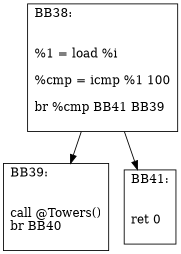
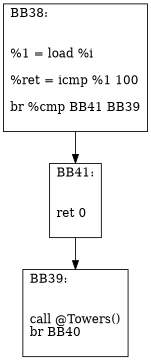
node "BB38:": text "%cmp = icmp %1 100" -> "%ret = icmp %1 100"
edge "BB38:" -> "BB39:": now "BB41:" -> "BB39:"
